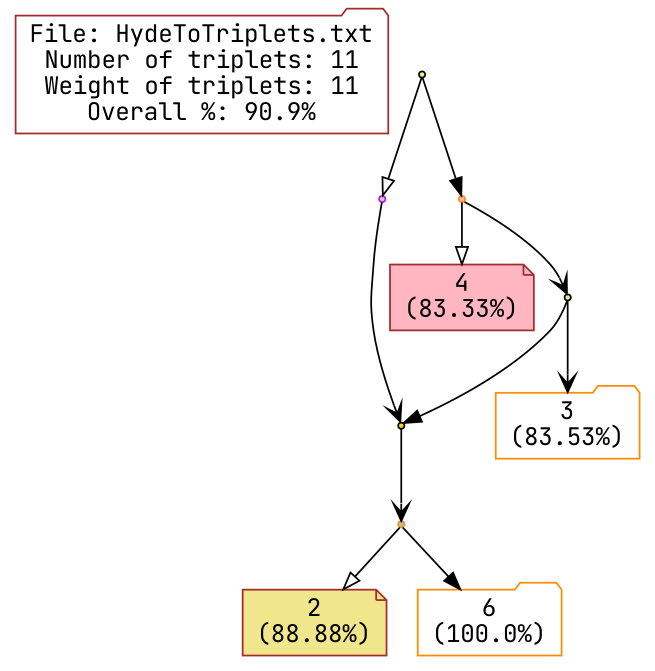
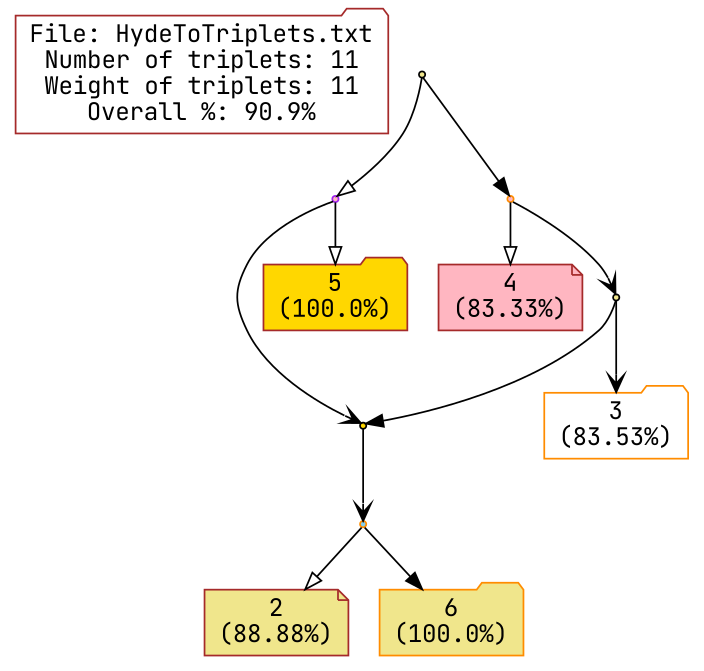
node "5 (100.0%)": added
node "6 (100.0%)": fillcolor white -> khaki
